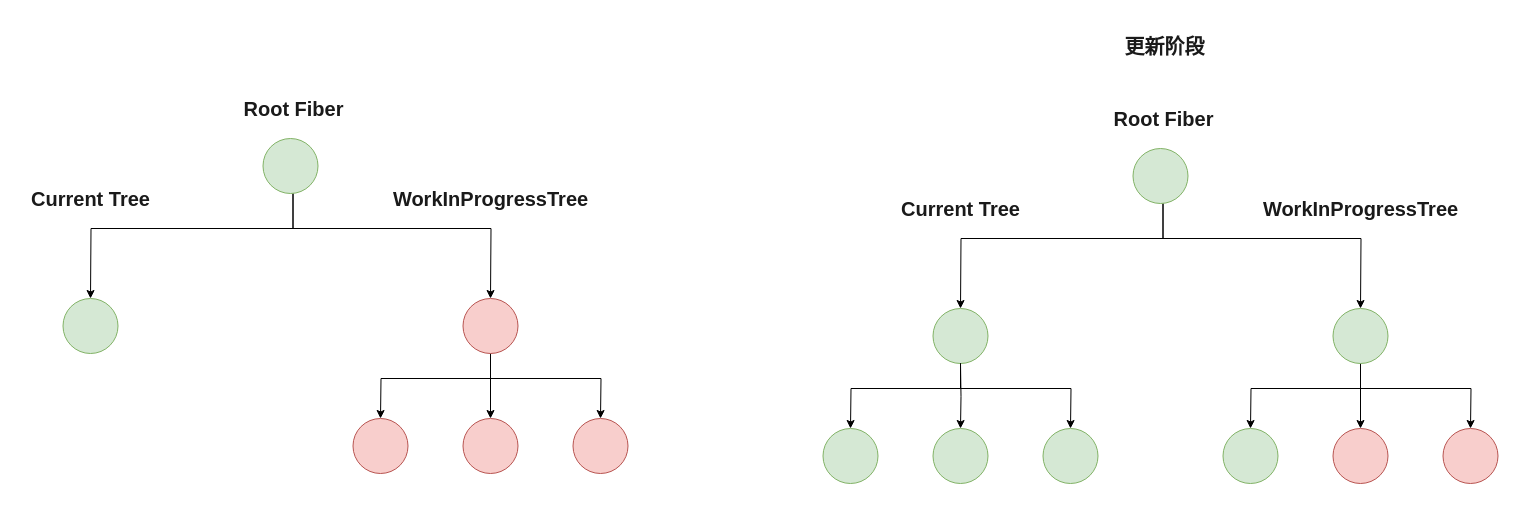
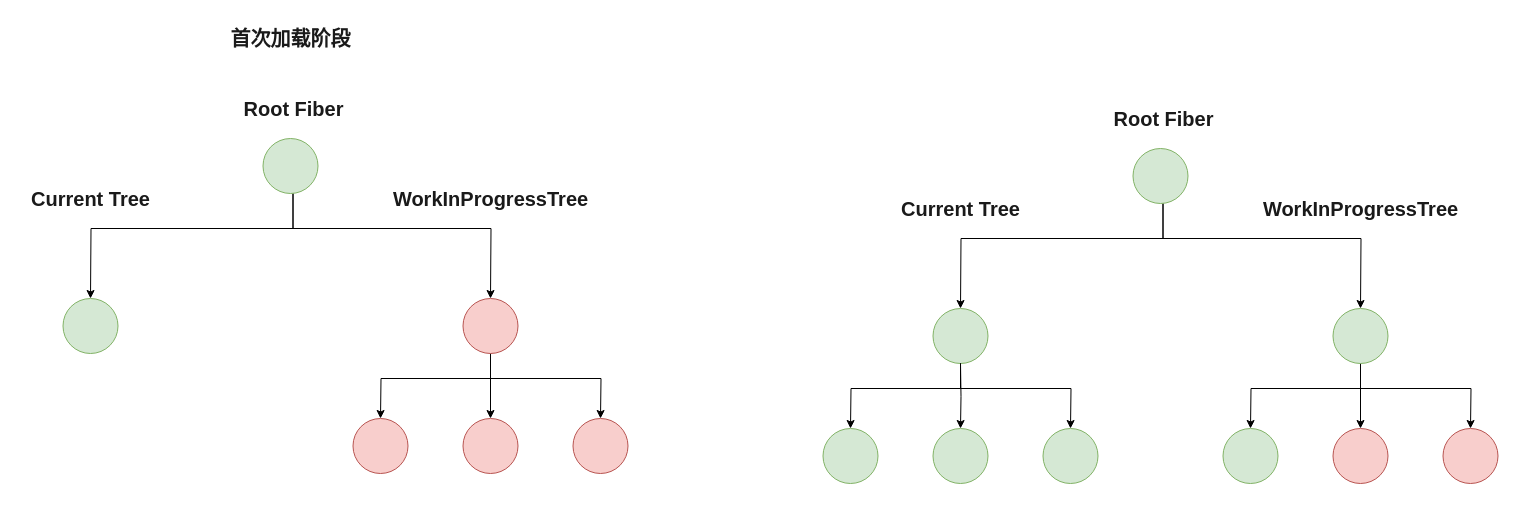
node "首次加载阶段": added
node "更新阶段": removed
